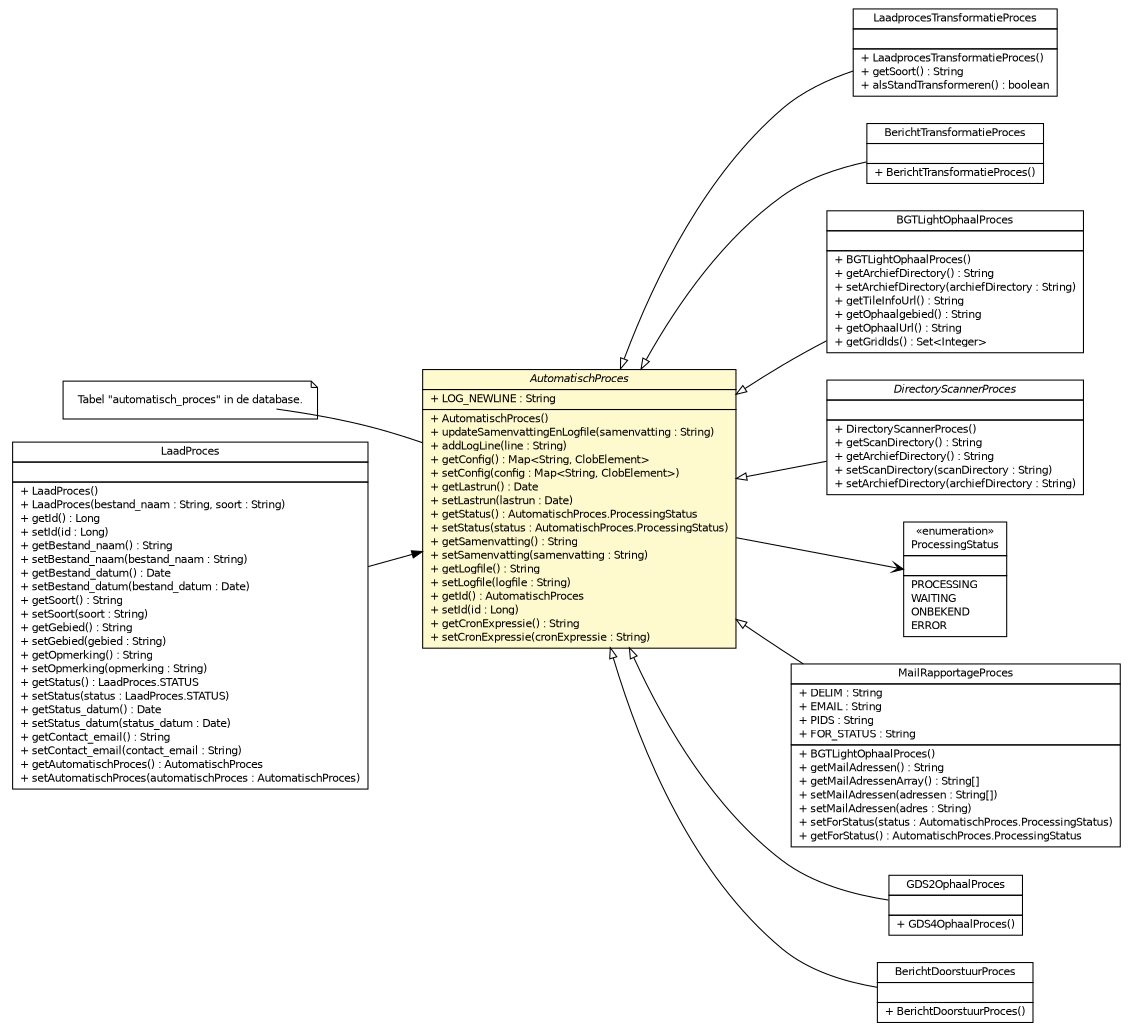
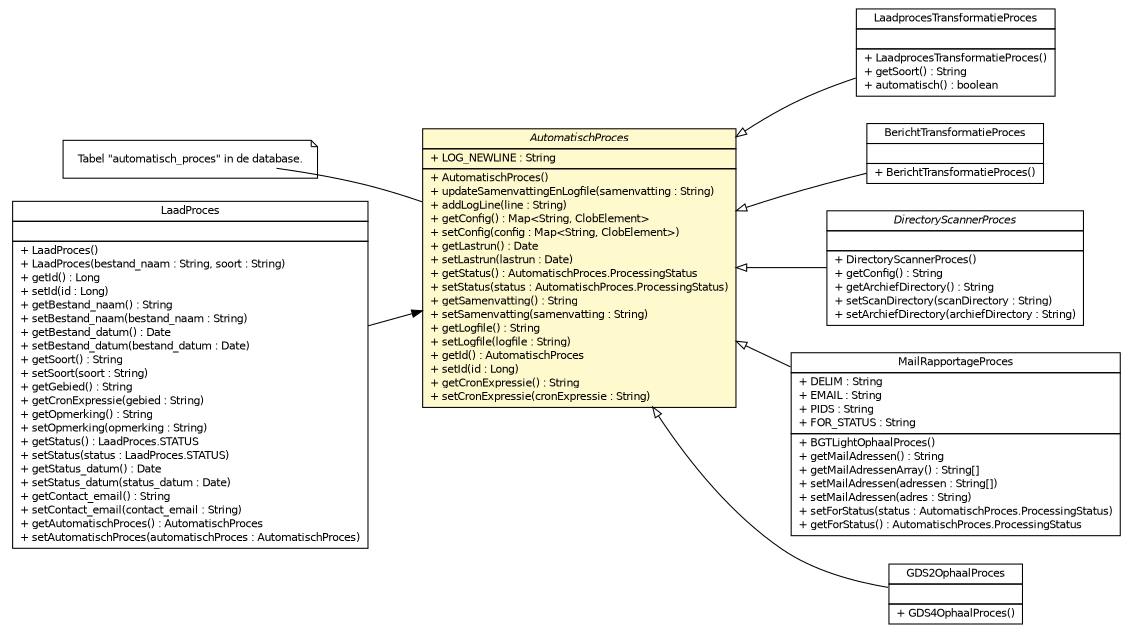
node "LaadprocesTransformatieProces": text "+ alsStandTransformeren() : boolean" -> "+ automatisch() : boolean"
node "BGTLightOphaalProces": removed
node "DirectoryScannerProces": text "+ getScanDirectory() : String" -> "+ getConfig() : String"
node "ProcessingStatus": removed
node "LaadProces": text "+ setGebied(gebied : String)" -> "+ getCronExpressie(gebied : String)"
node "BerichtDoorstuurProces": removed
